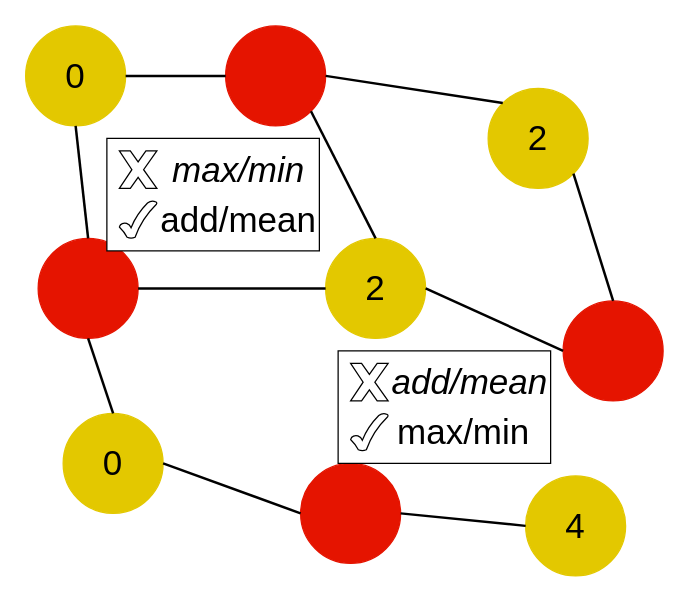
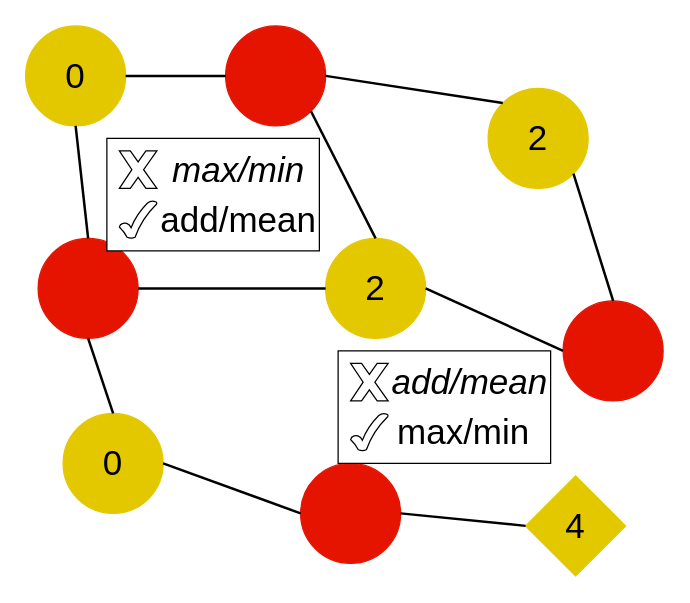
node "4": shape ellipse -> diamond
